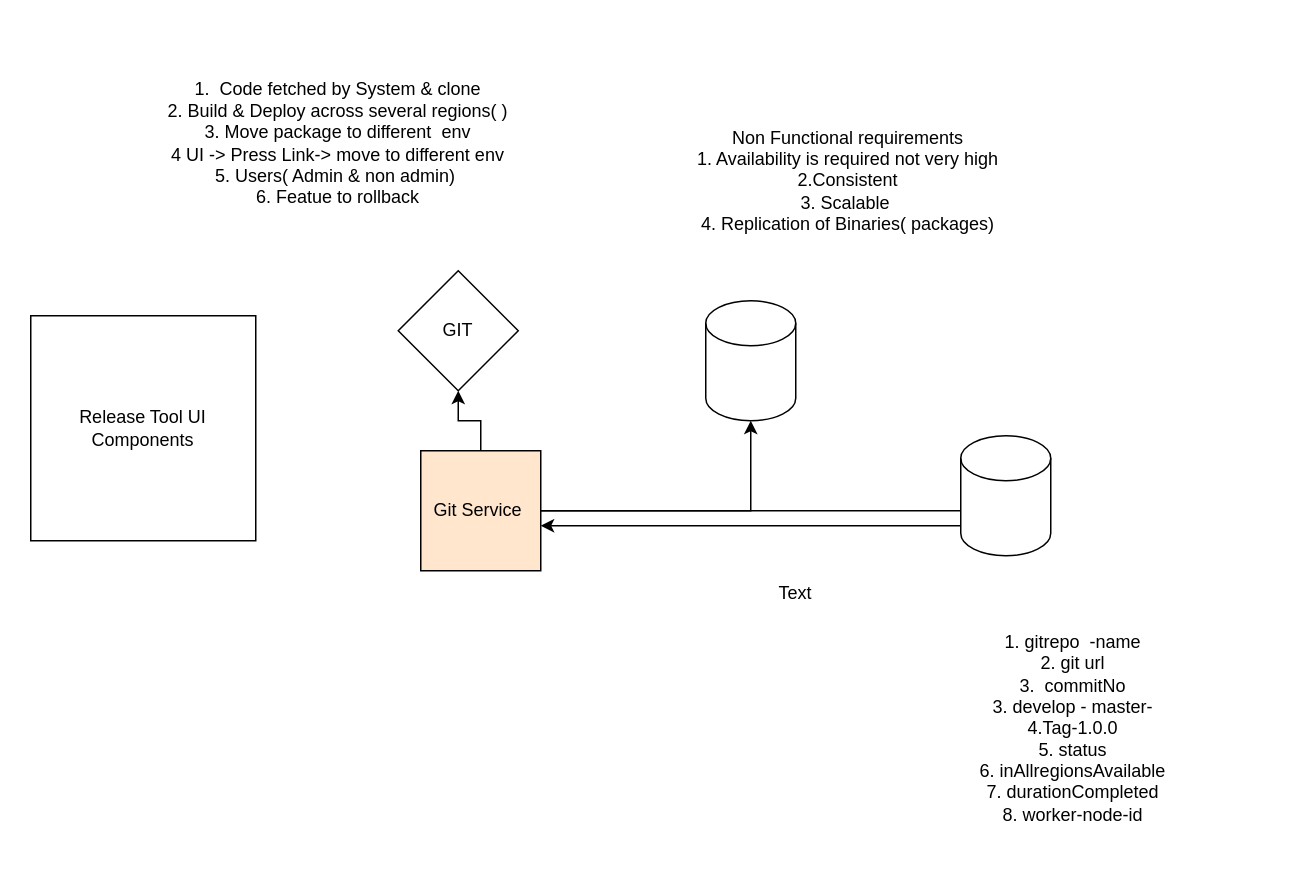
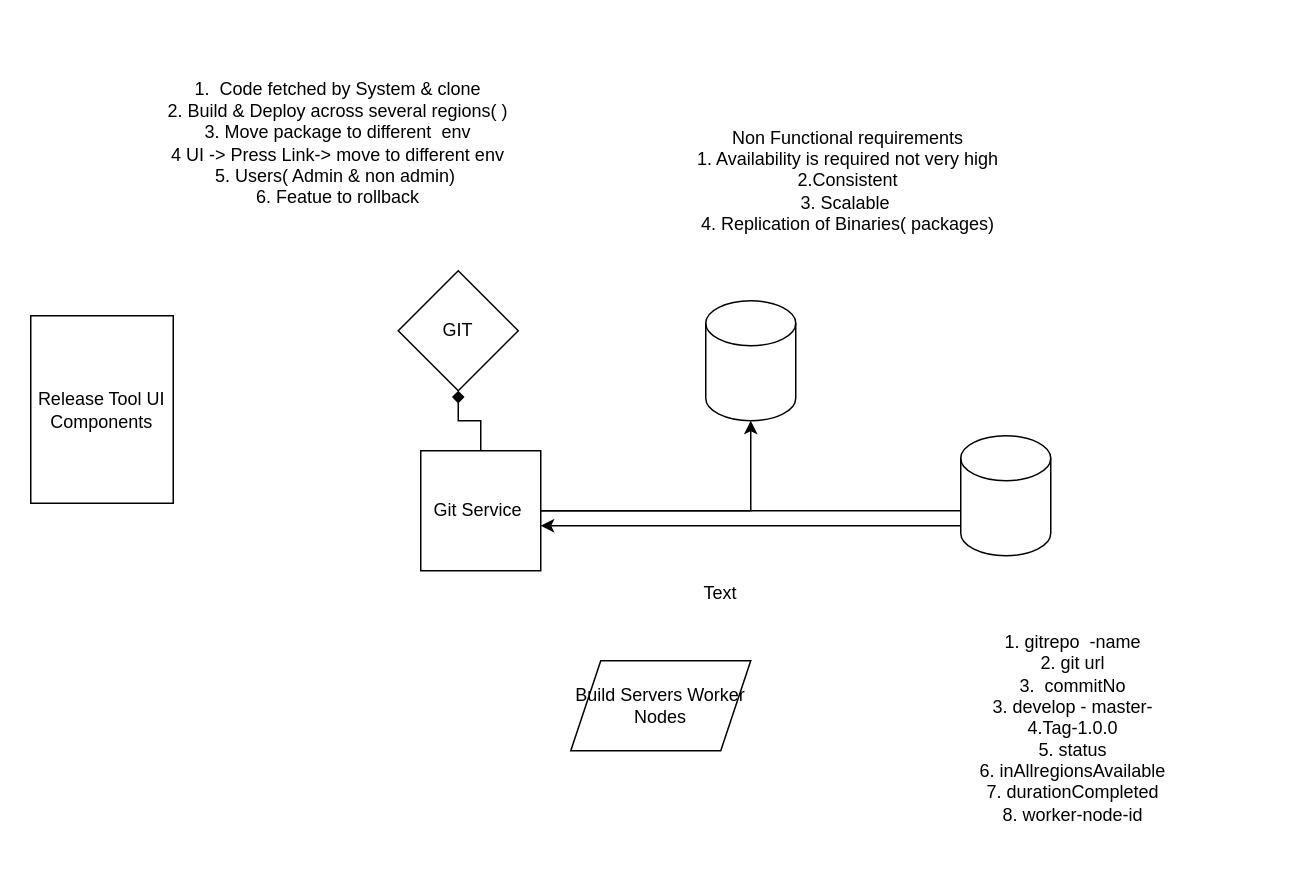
edge "Git Service" -> "GIT": arrowhead classic -> diamond
node "Release Tool UI Components": size 225x225 -> 143x188
node "Git Service": fillcolor #ffe6cc -> #ffffff
node "Text": moved (796, 593) -> (721, 593)
node "Build Servers Worker Nodes": added
